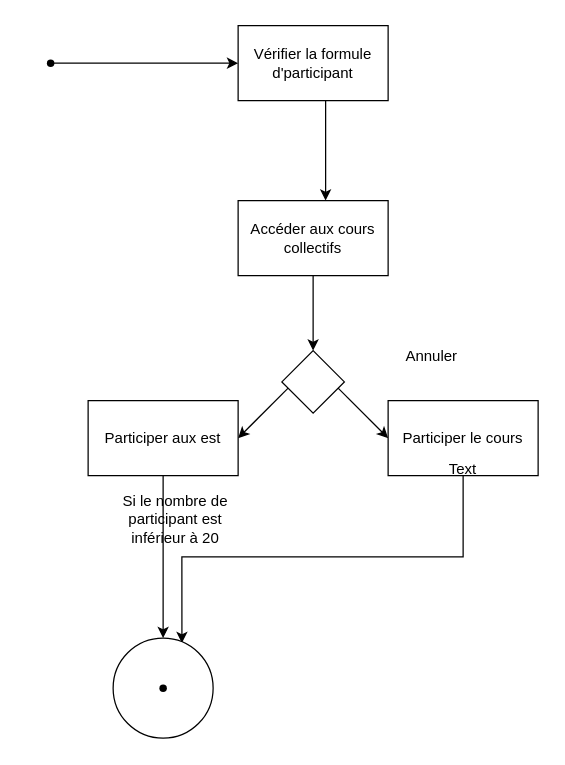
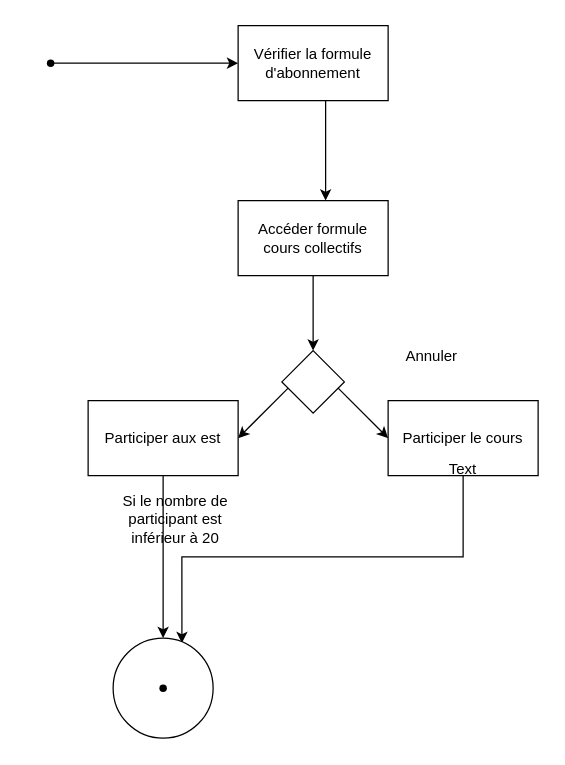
node "Vérifier la formule d'participant": label "Vérifier la formule d'participant" -> "Vérifier la formule d'abonnement"
node "Accéder aux cours collectifs": label "Accéder aux cours collectifs" -> "Accéder formule cours collectifs"
